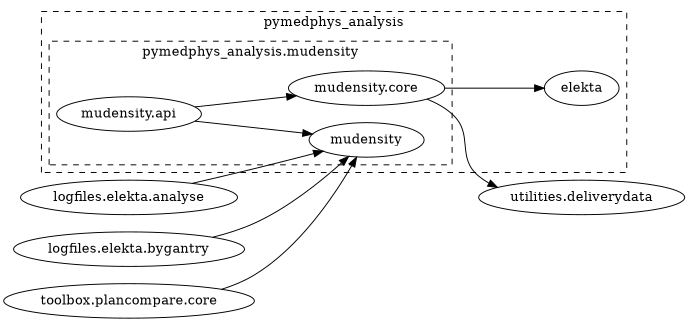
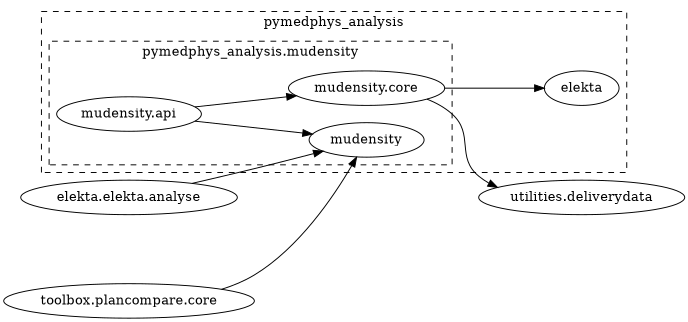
node "logfiles.elekta.analyse": label "logfiles.elekta.analyse" -> "elekta.elekta.analyse"
node "logfiles.elekta.bygantry": removed
